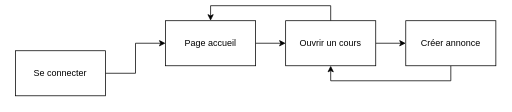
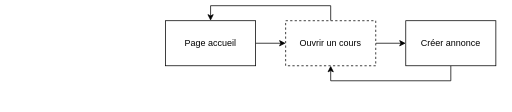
node "Ouvrir un cours": style solid -> dashed
edge "Se connecter" -> "Page accueil": removed
node "Se connecter": removed
